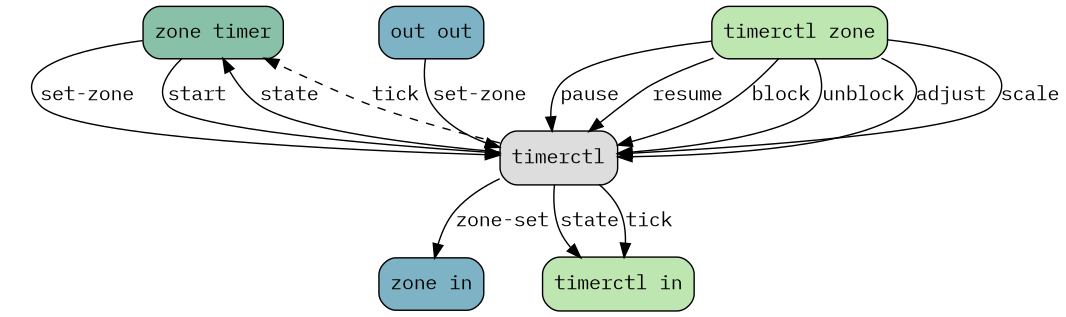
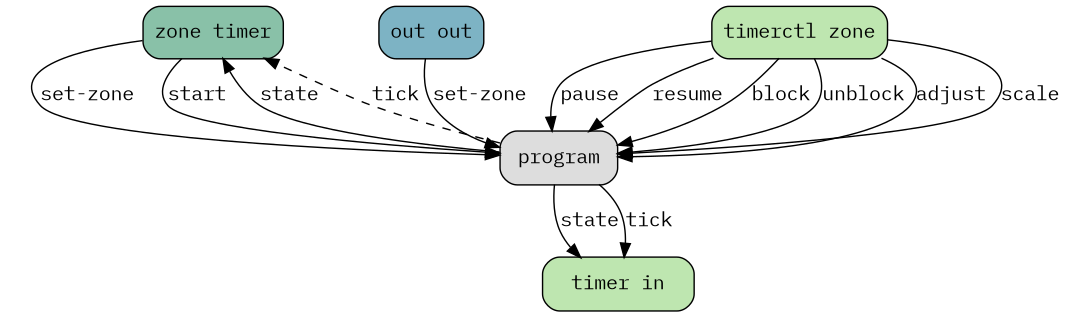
node "timerctl": label "timerctl" -> "program"
node "zone in": removed
node "timerctl in": label "timerctl in" -> "timer in"
